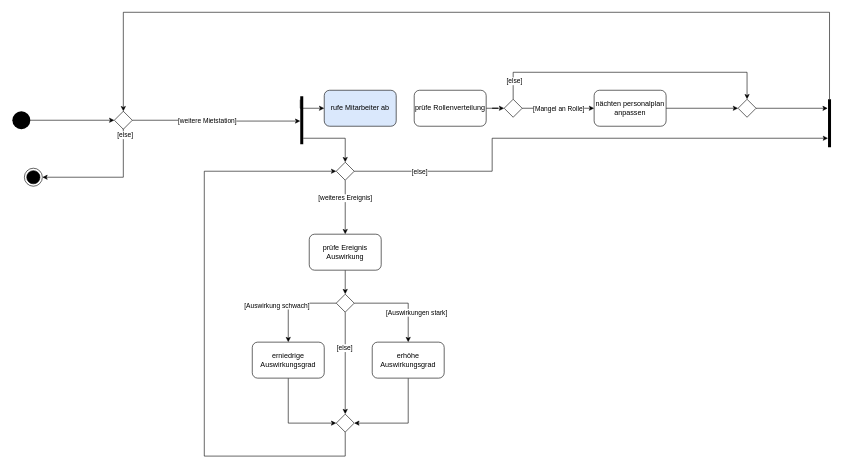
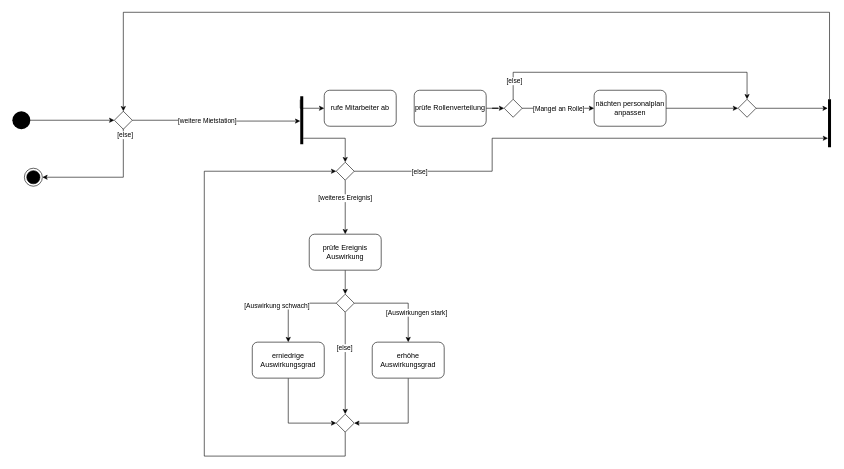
node "rufe Mitarbeiter ab": fillcolor #dae8fc -> #ffffff
